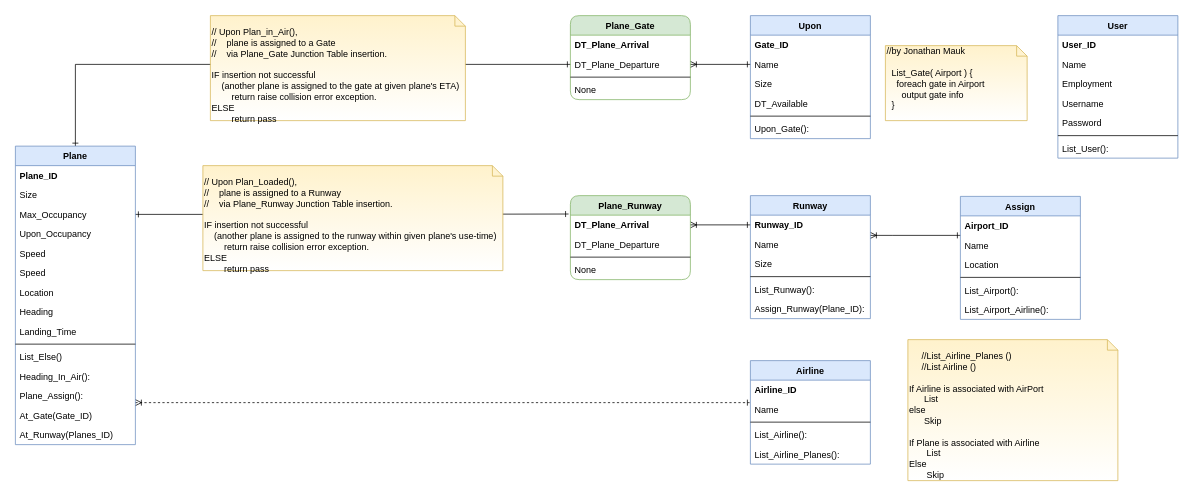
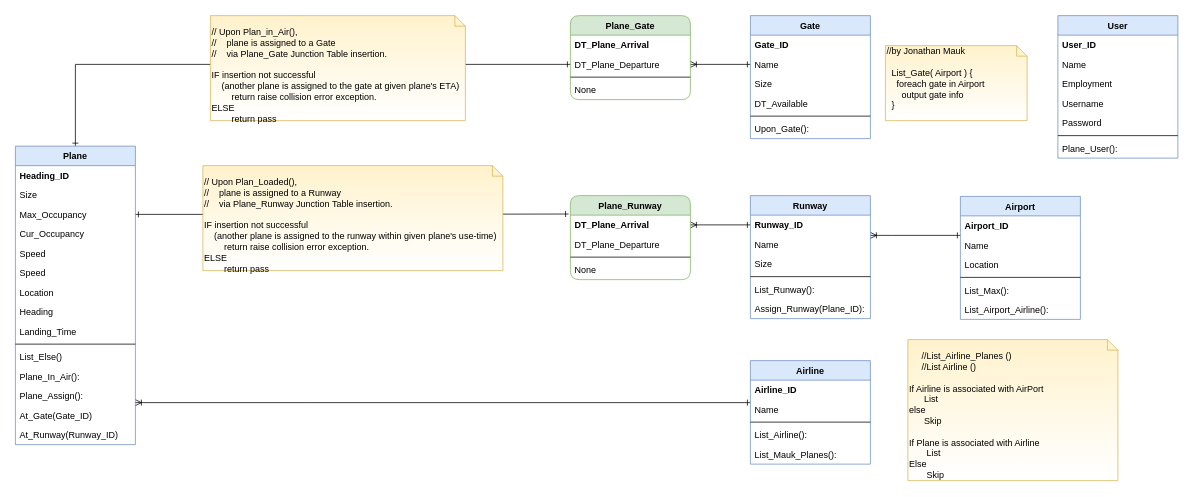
node "Upon": label "Upon" -> "Gate"
node "List_User():": label "List_User():" -> "Plane_User():"
node "Plane_ID": label "Plane_ID" -> "Heading_ID"
node "Assign": label "Assign" -> "Airport"
node "Upon_Occupancy": label "Upon_Occupancy" -> "Cur_Occupancy"
node "List_Airport():": label "List_Airport():" -> "List_Max():"
node "Heading_In_Air():": label "Heading_In_Air():" -> "Plane_In_Air():"
edge "Plane" -- "Airline": style dashed -> solid
node "At_Runway(Planes_ID)": label "At_Runway(Planes_ID)" -> "At_Runway(Runway_ID)"
node "List_Airline_Planes():": label "List_Airline_Planes():" -> "List_Mauk_Planes():"
